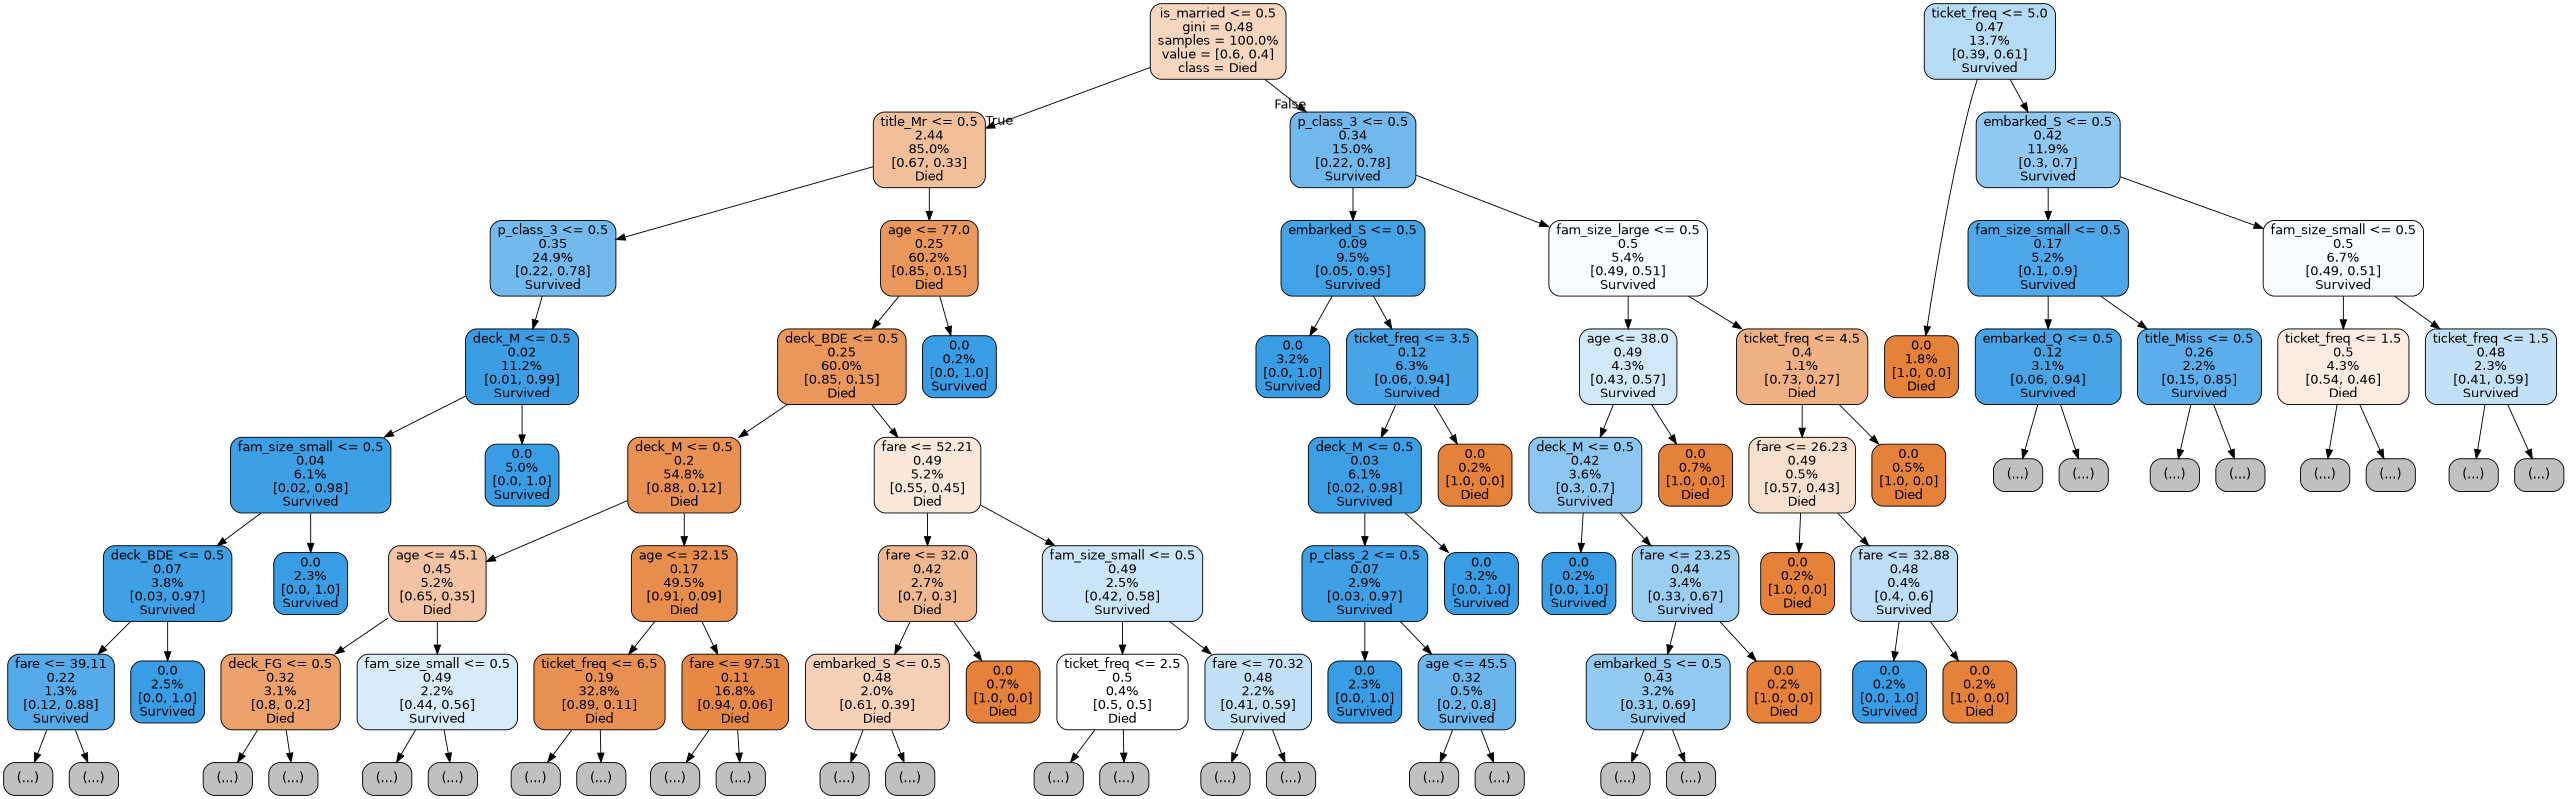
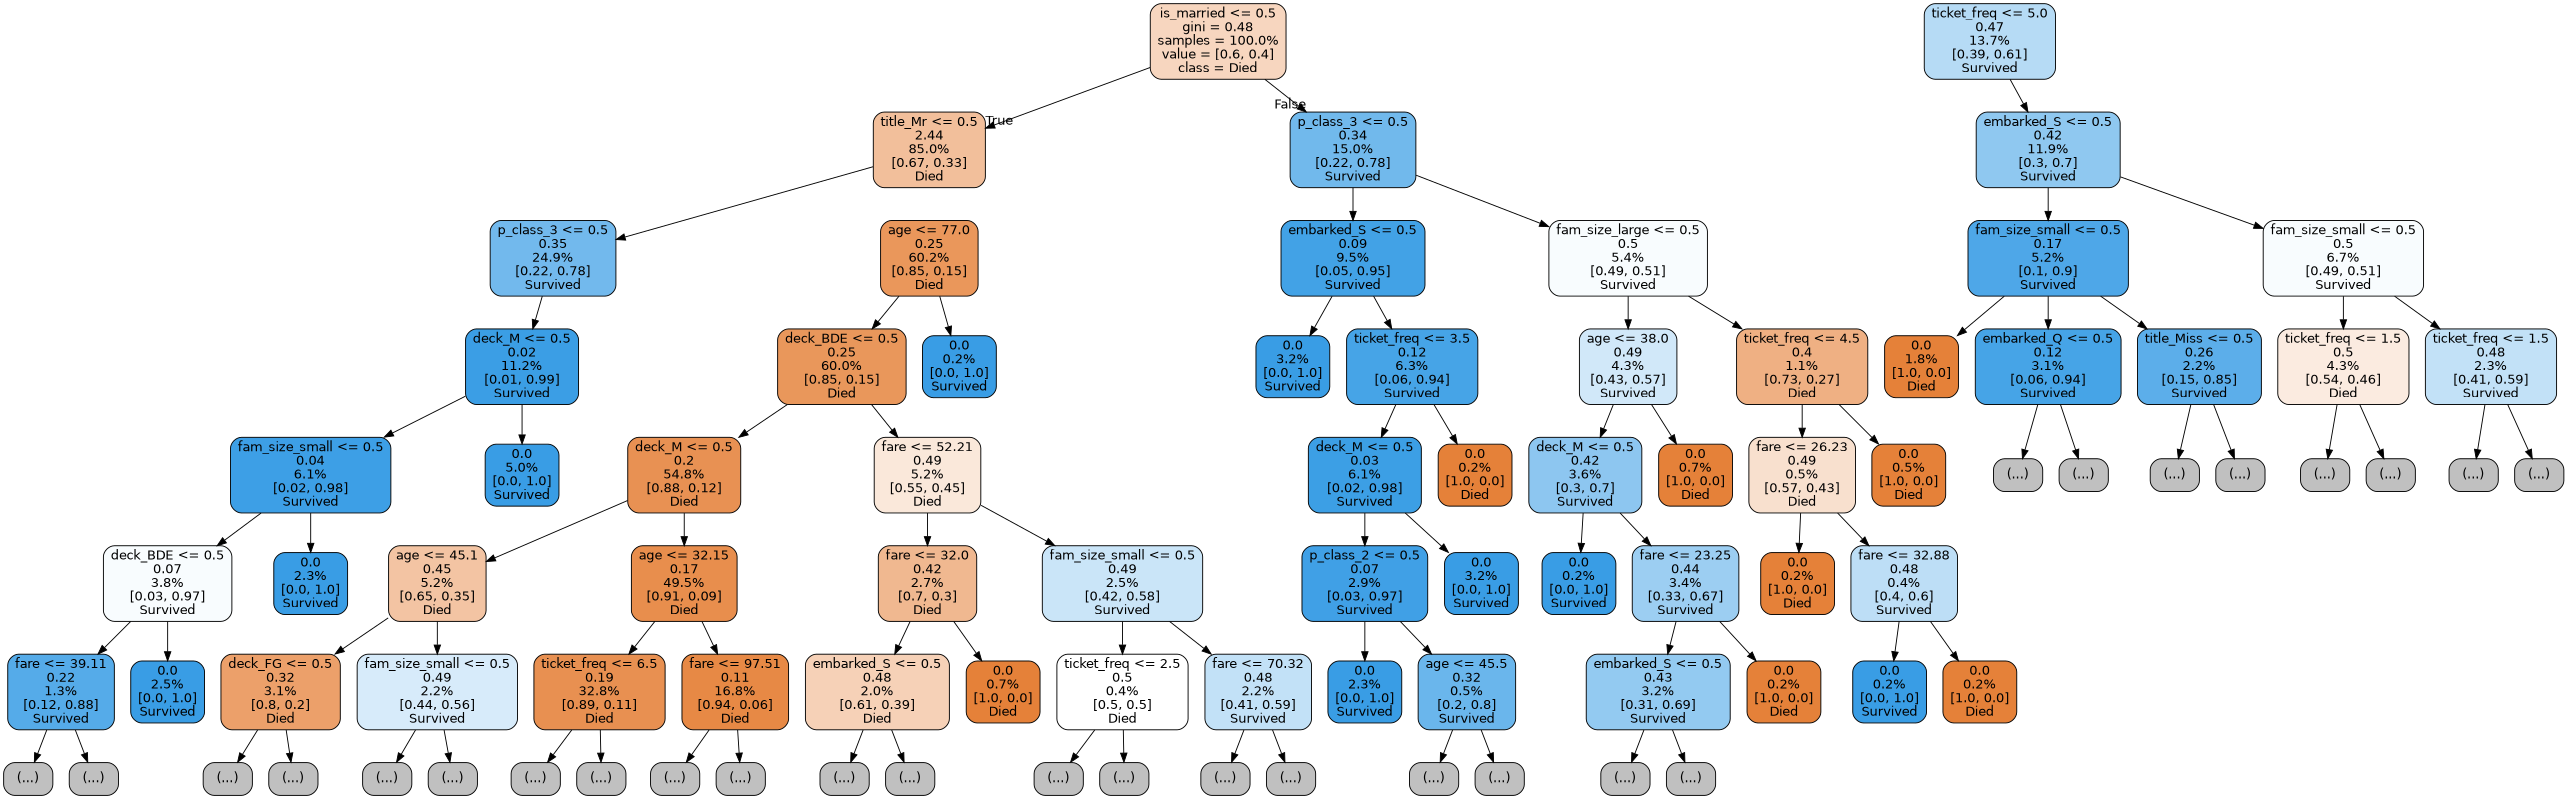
edge "title_Mr <= 0.5 2.44 85.0% [0.67, 0.33] Died" -> "age <= 77.0 0.25 60.2% [0.85, 0.15] Died": removed
edge "ticket_freq <= 5.0 0.47 13.7% [0.39, 0.61] Survived" -> "0.0 1.8% [1.0, 0.0] Died": now "fam_size_small <= 0.5 0.17 5.2% [0.1, 0.9] Survived" -> "0.0 1.8% [1.0, 0.0] Died"
node "deck_BDE <= 0.5 0.07 3.8% [0.03, 0.97] Survived": fillcolor #40a0e6 -> #f8fcfe
